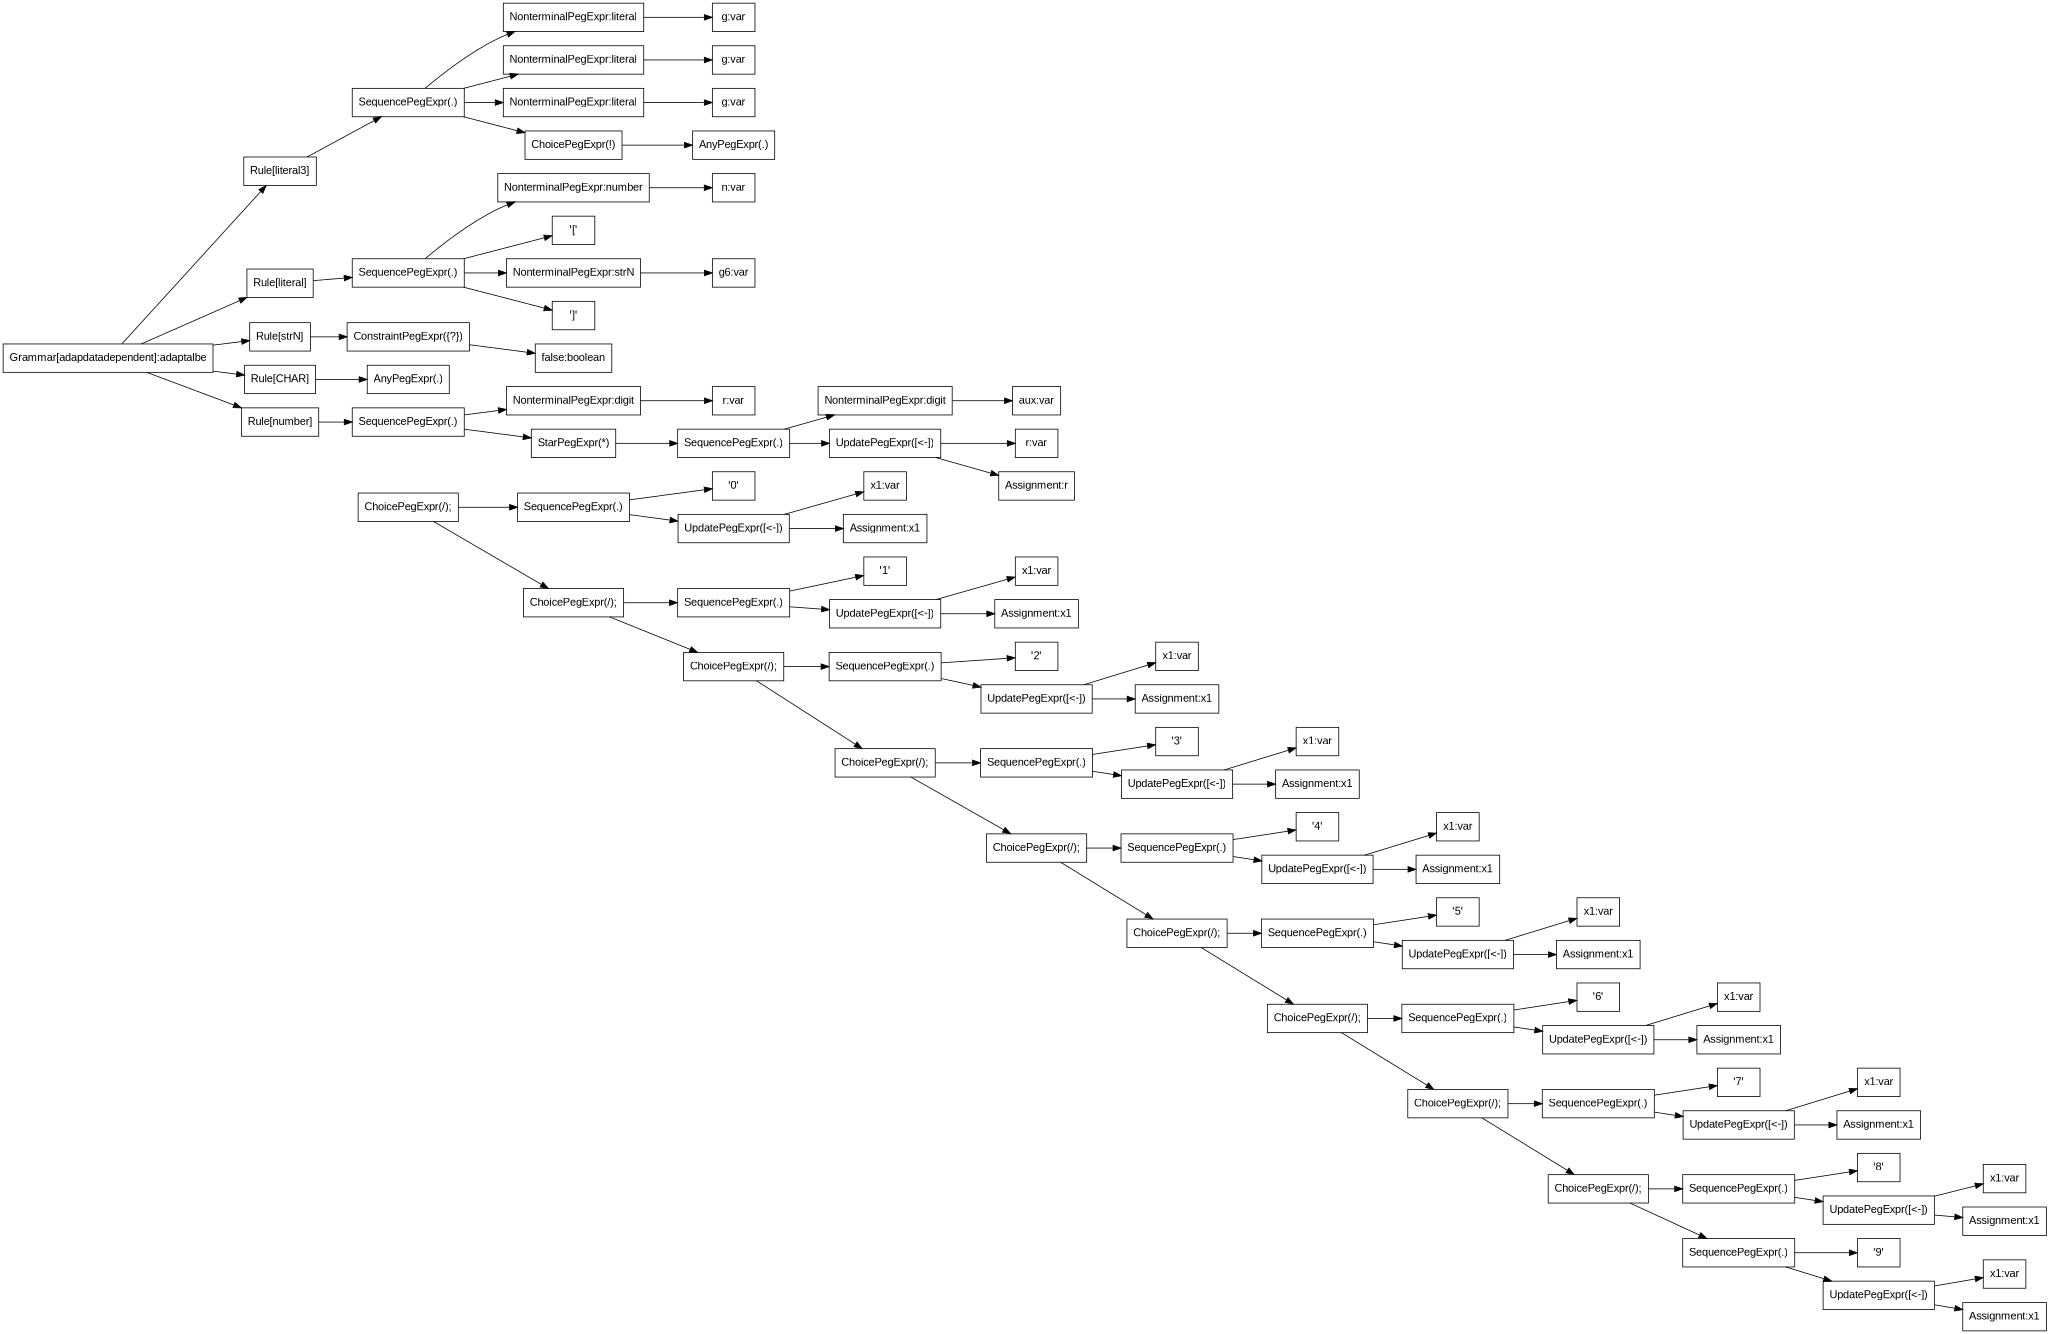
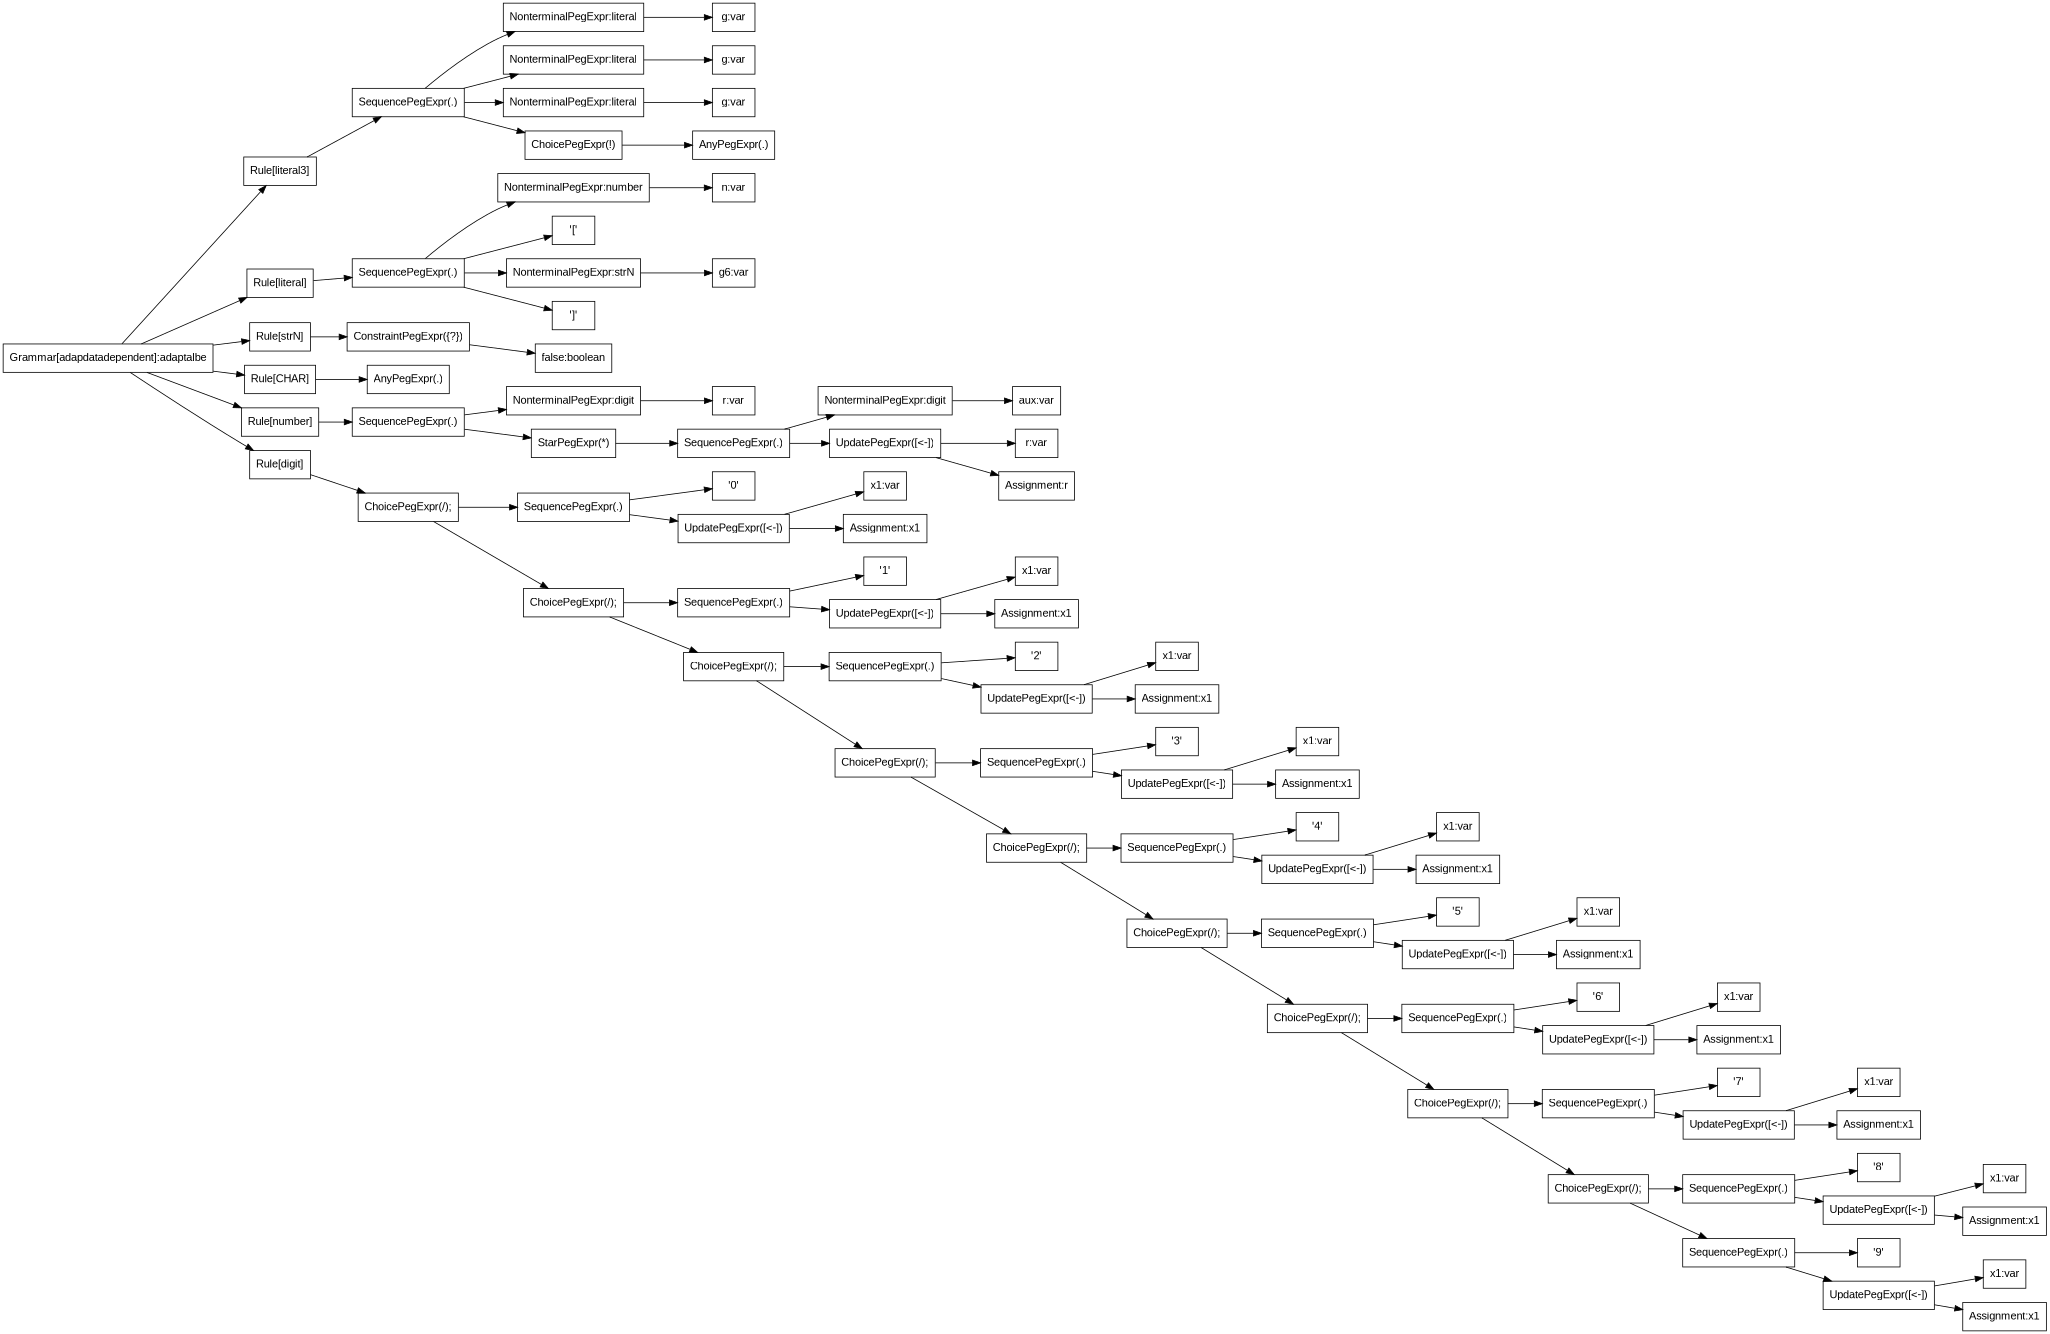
node "Rule[digit]": added
